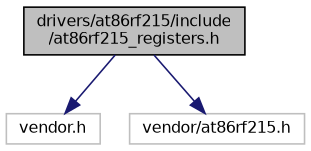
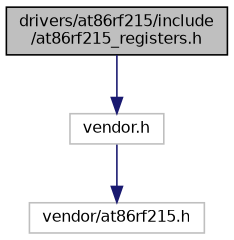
edge "drivers/at86rf215/include /at86rf215_registers.h" -> "vendor/at86rf215.h": now "vendor.h" -> "vendor/at86rf215.h"
